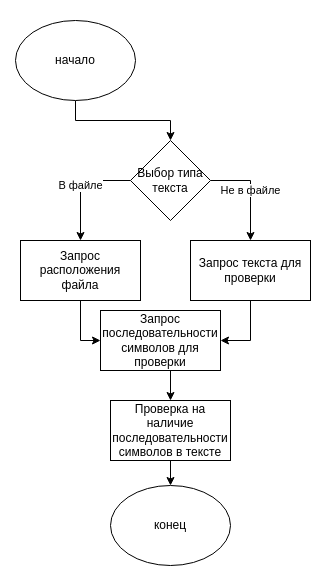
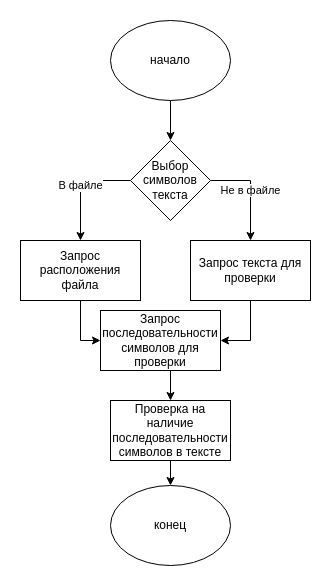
node "начало": moved (76, 61) -> (171, 61)
node "Выбор типа текста": label "Выбор типа текста" -> "Выбор символов текста"
